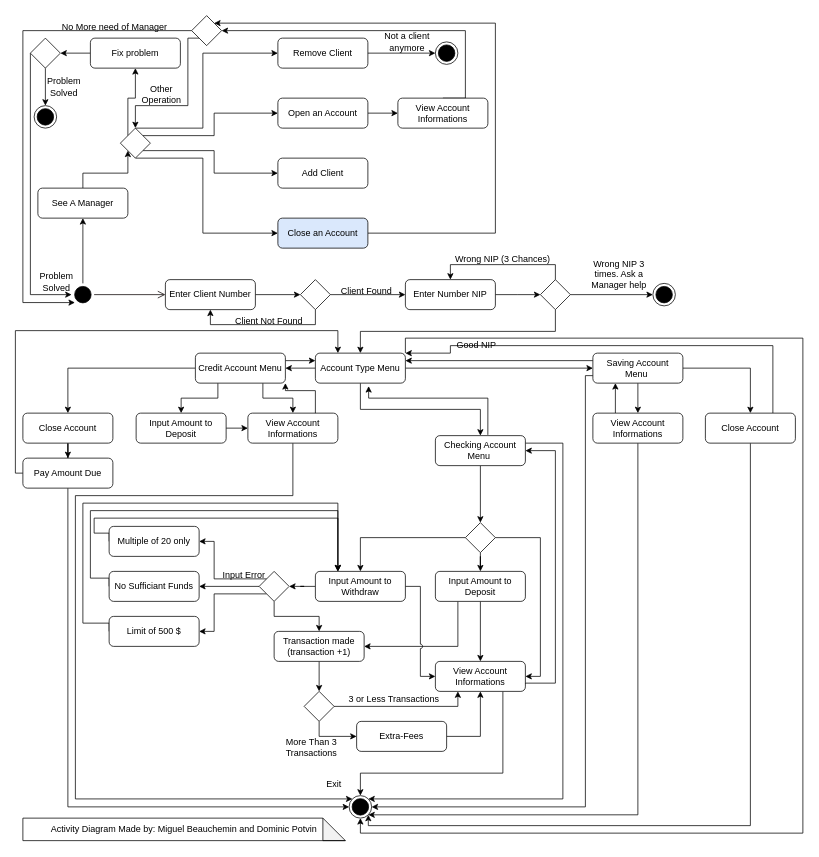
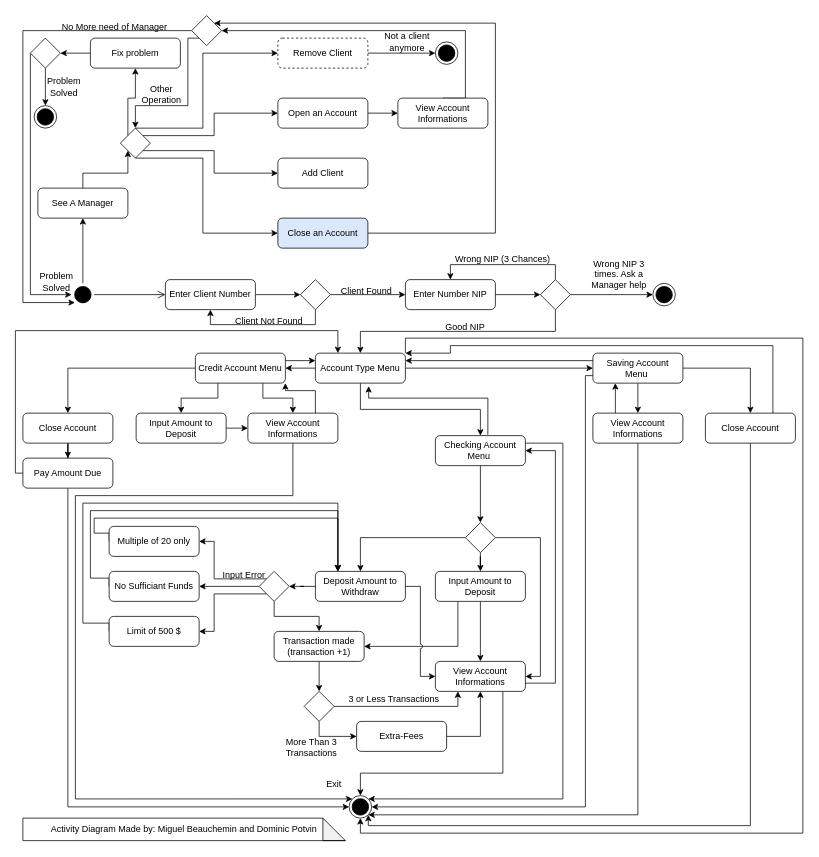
node "Remove Client": style solid -> dashed
node "Good NIP": moved (477, 345) -> (465, 327)
node "Input Amount to Withdraw": label "Input Amount to Withdraw" -> "Deposit Amount to Withdraw"
